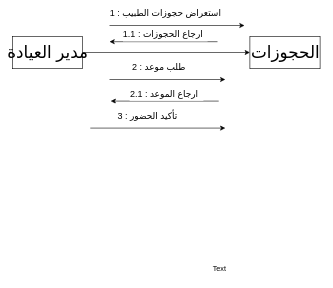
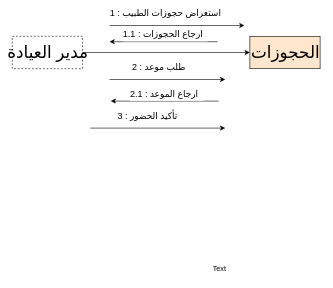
node "مدير العيادة": style solid -> dashed
node "الحجوزات": fillcolor #ffffff -> #ffe6cc
